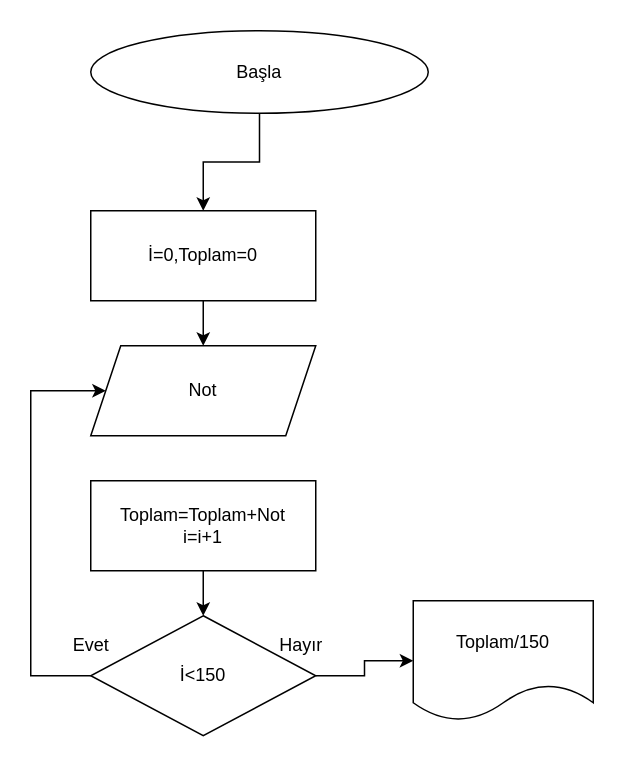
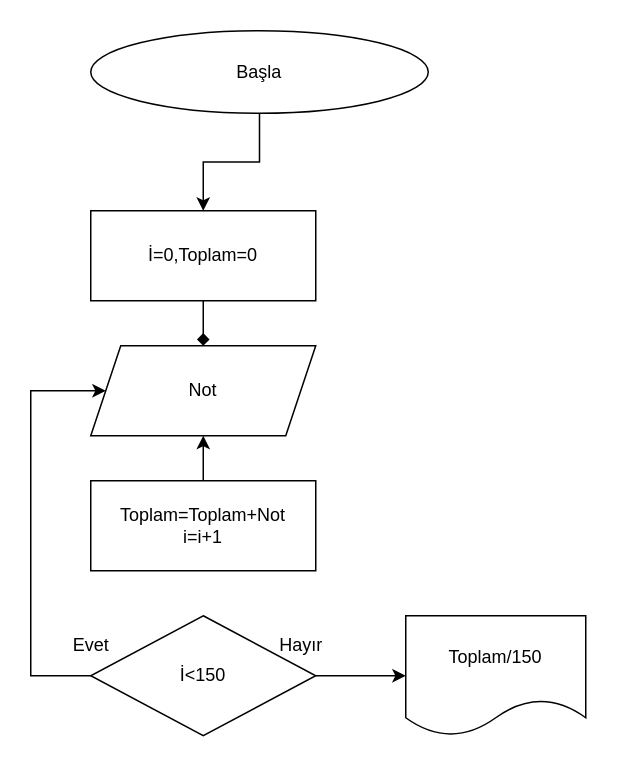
edge "İ=0,Toplam=0" -> "Not": arrowhead classic -> diamond
edge "Toplam=Toplam+Not i=i+1" -> "İ<150": now "Toplam=Toplam+Not i=i+1" -> "Not"
node "Toplam/150": moved (503, 661) -> (496, 676)
